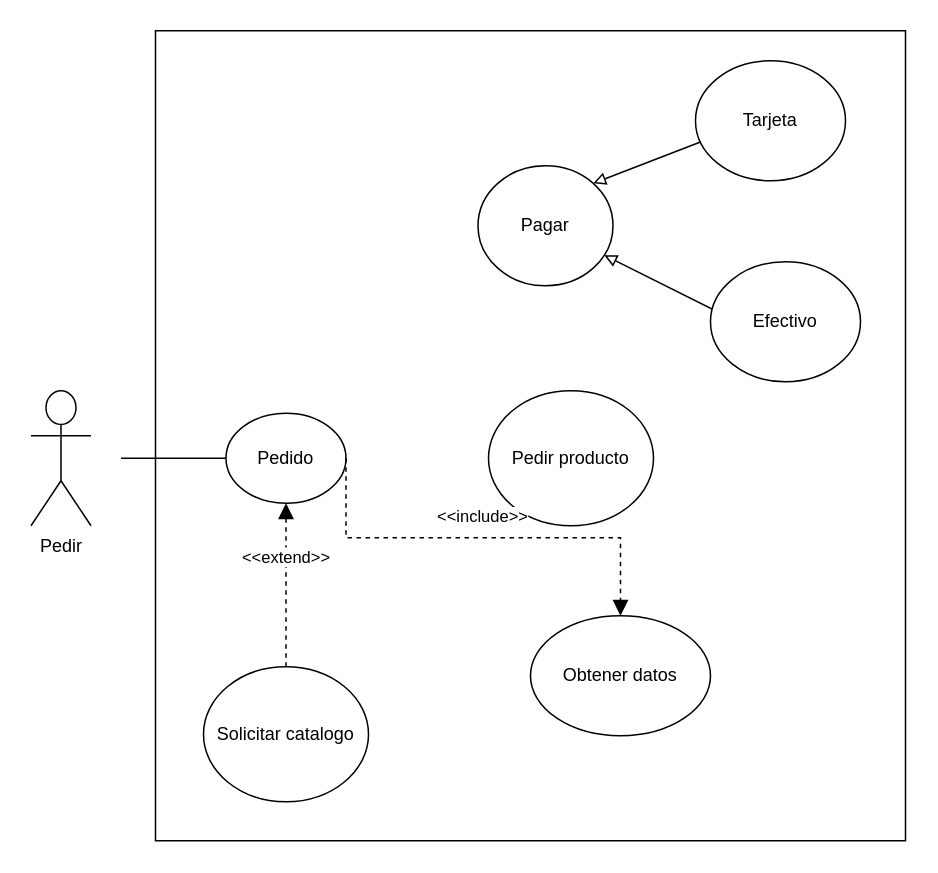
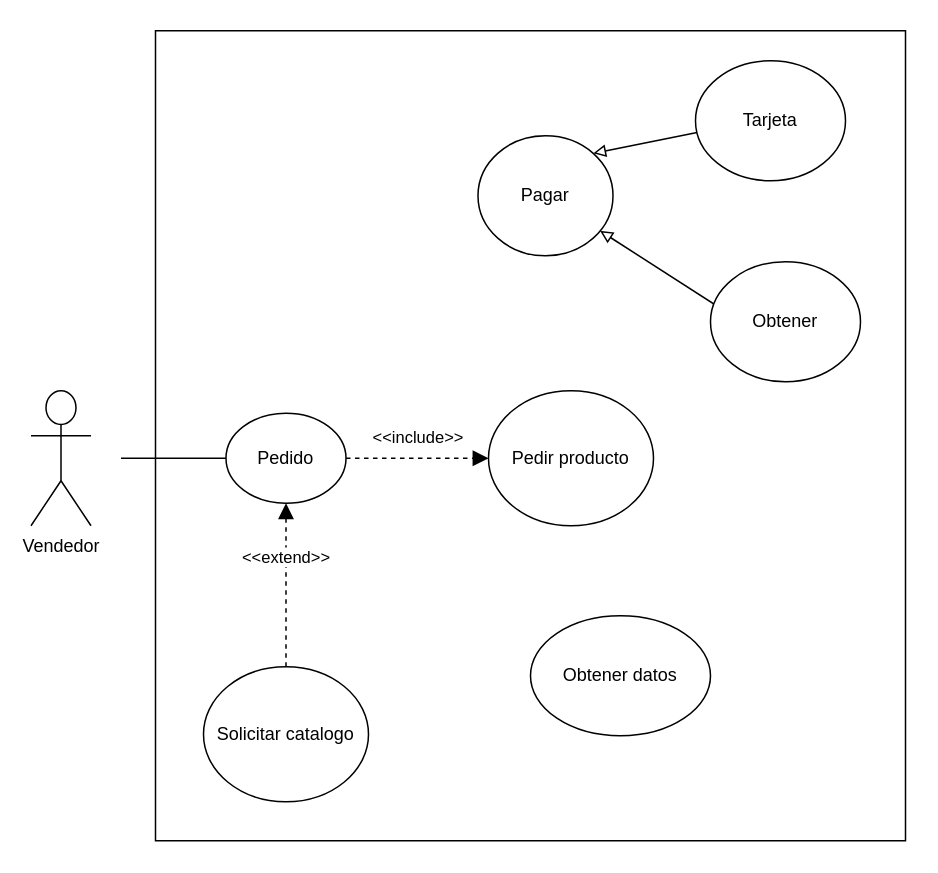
node "Pagar": moved (545, 226) -> (545, 196)
node "Efectivo": label "Efectivo" -> "Obtener"
edge "Pedido" -> "Obtener datos": now "Pedido" -> "Pedir producto"
node "Pedir": label "Pedir" -> "Vendedor"
